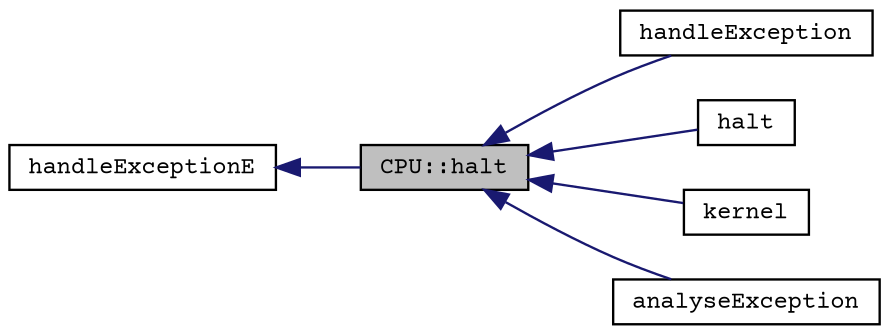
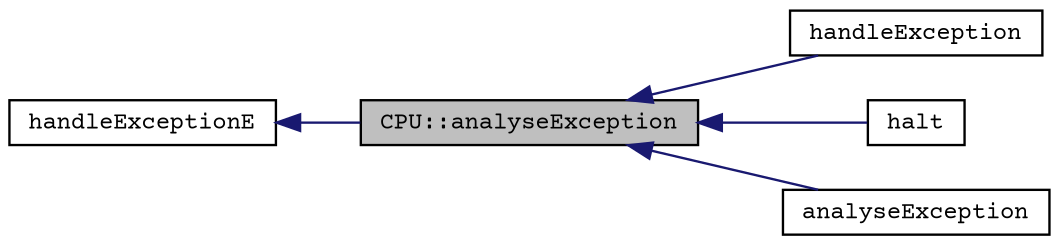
node "CPU::halt": label "CPU::halt" -> "CPU::analyseException"
node "kernel": removed
